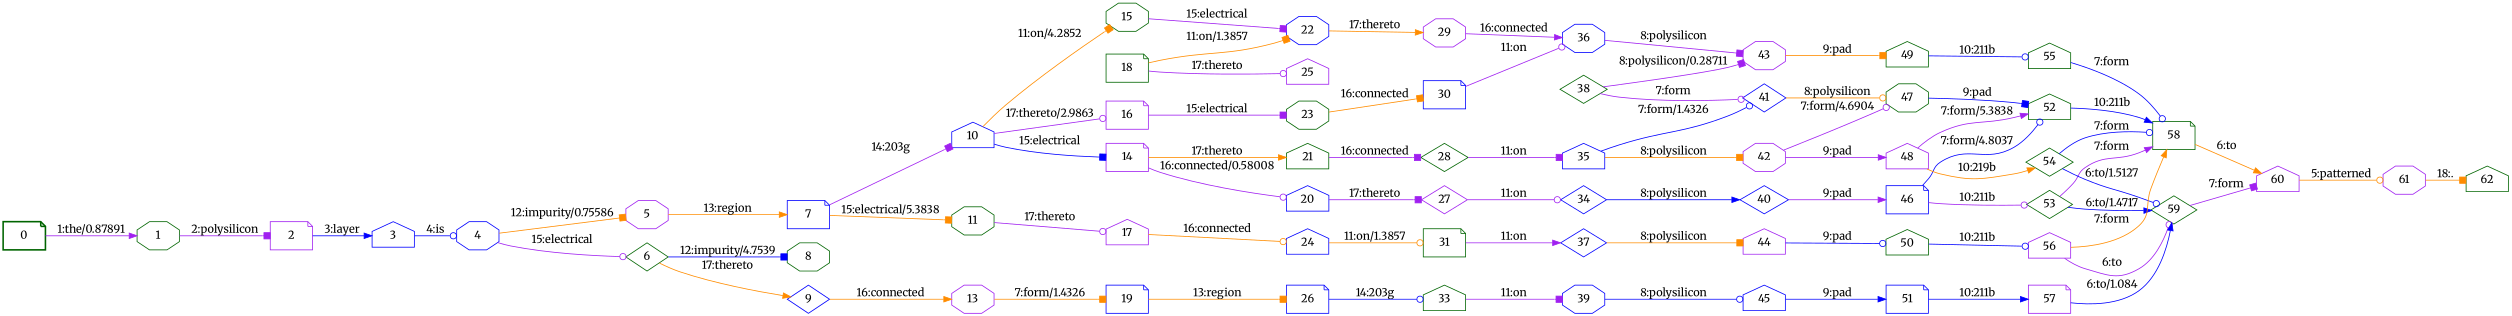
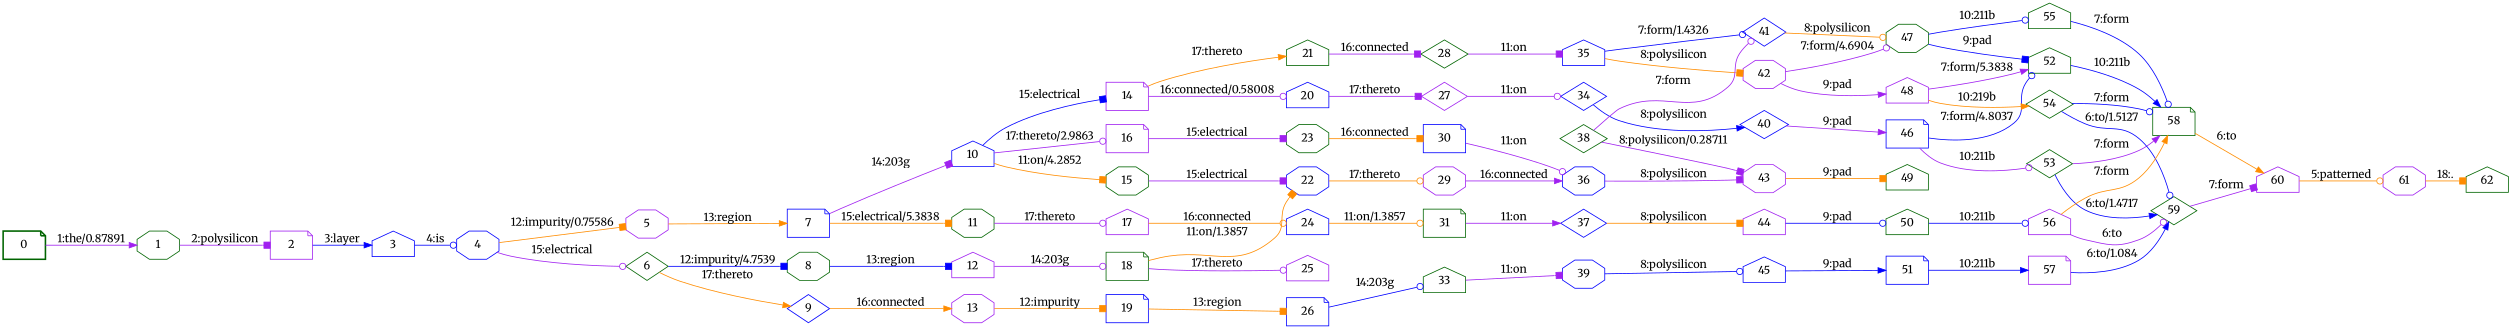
edge "22" -> "29": arrowhead normal -> odot
edge "49" -> "55": now "47" -> "55"
node "12": added
edge "13" -> "19": label "7:form/1.4326" -> "12:impurity"
